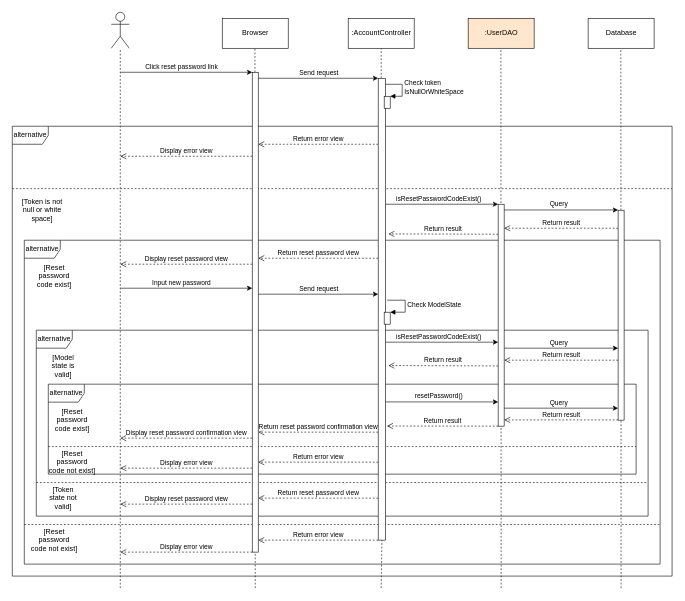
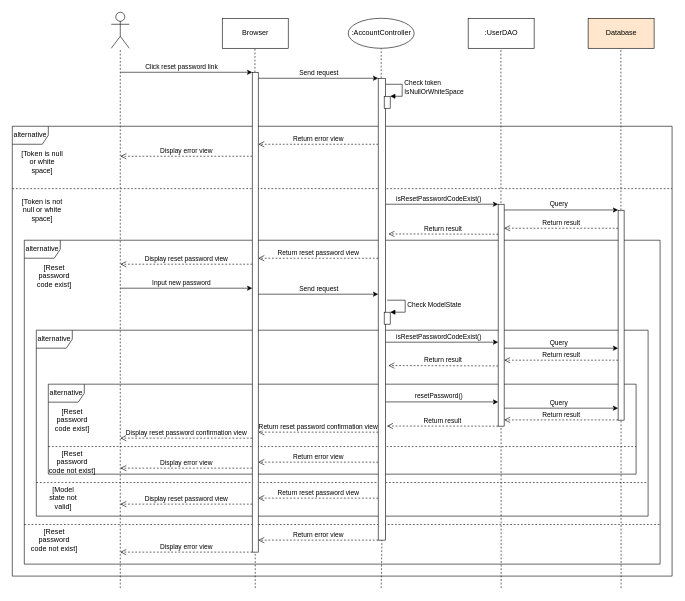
node ":AccountController": shape rectangle -> ellipse
node ":UserDAO": fillcolor #ffe6cc -> #ffffff
node "Database": fillcolor #ffffff -> #ffe6cc
node "[Token is null or white space]": added
node "[Model state is valid]": removed
node "[Token state not valid]": label "[Token state not valid]" -> "[Model state not valid]"
